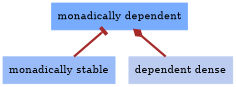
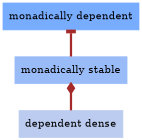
edge "dependent dense" -> "monadically dependent": now "dependent dense" -> "monadically stable"
